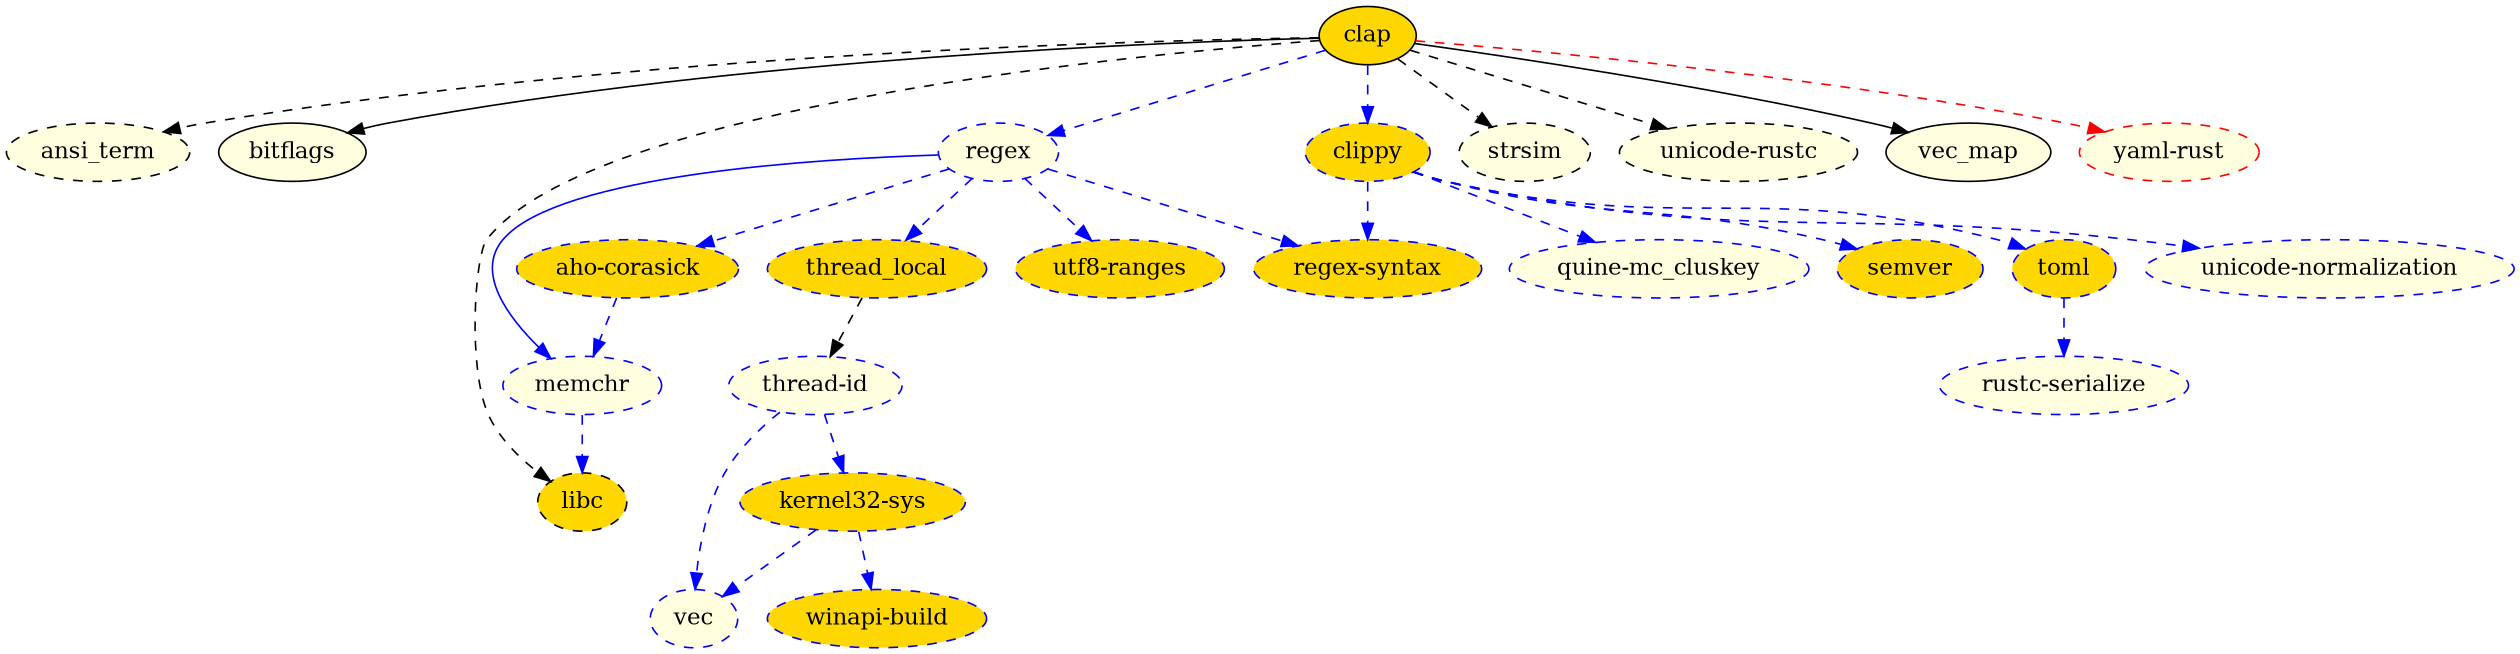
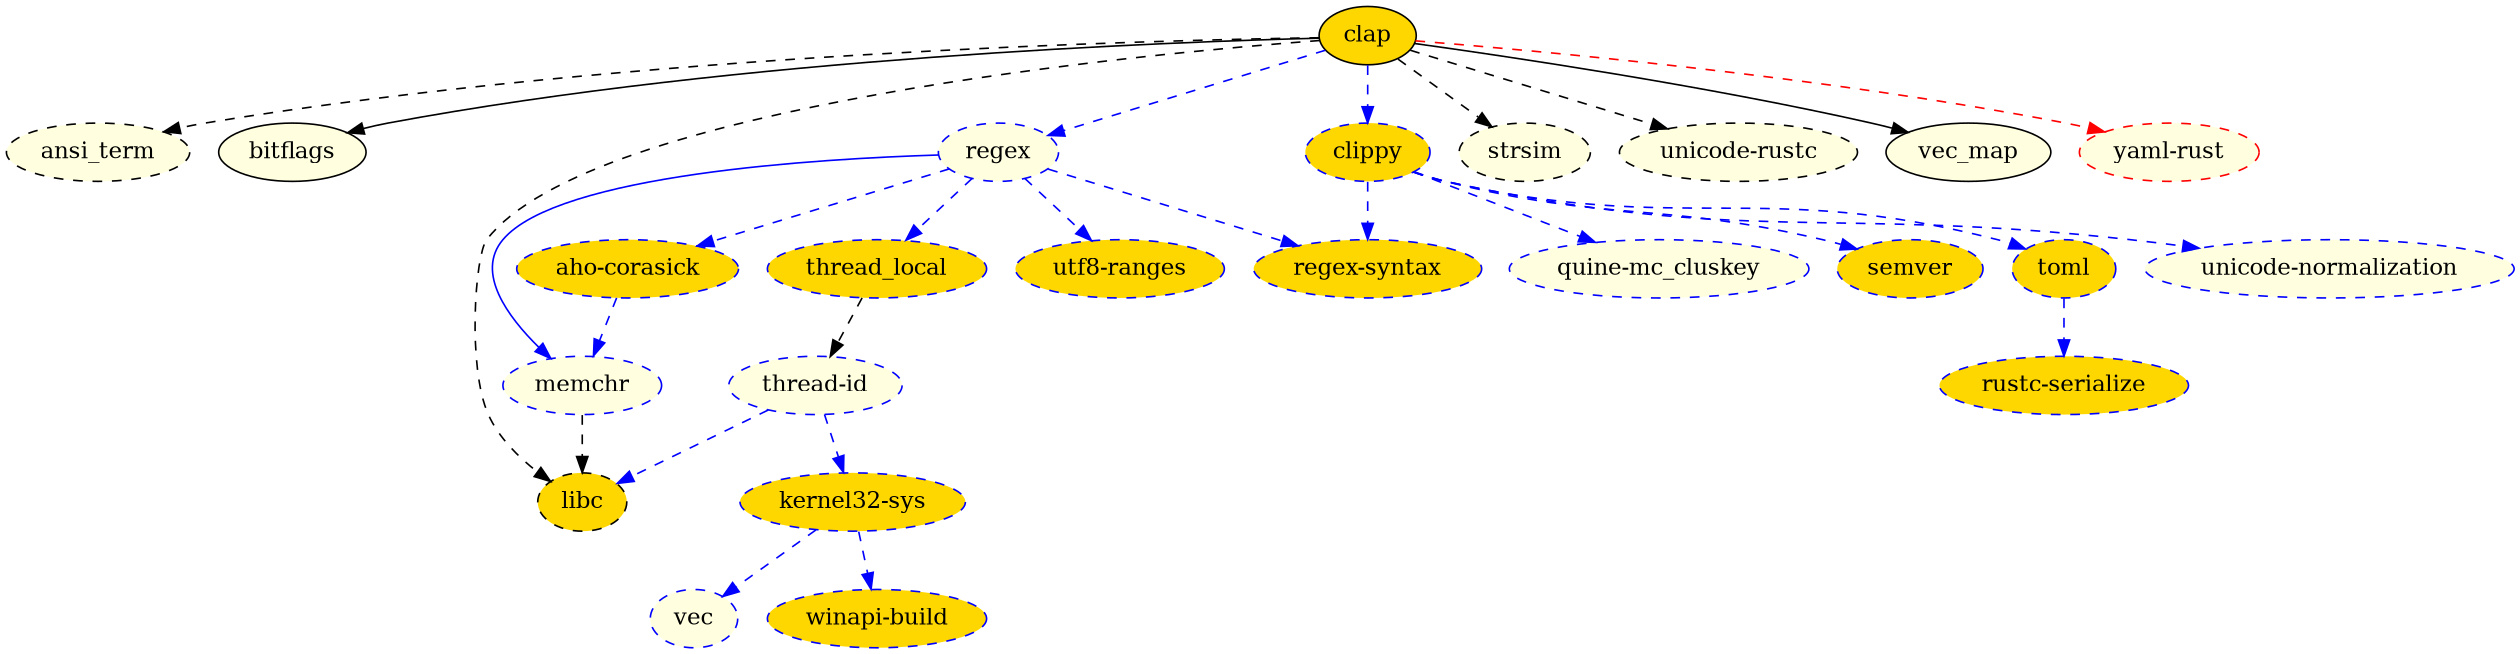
node "rustc-serialize": fillcolor lightyellow -> gold
edge "memchr" -> "libc": color blue -> black
edge "thread-id" -> "vec": now "thread-id" -> "libc"
